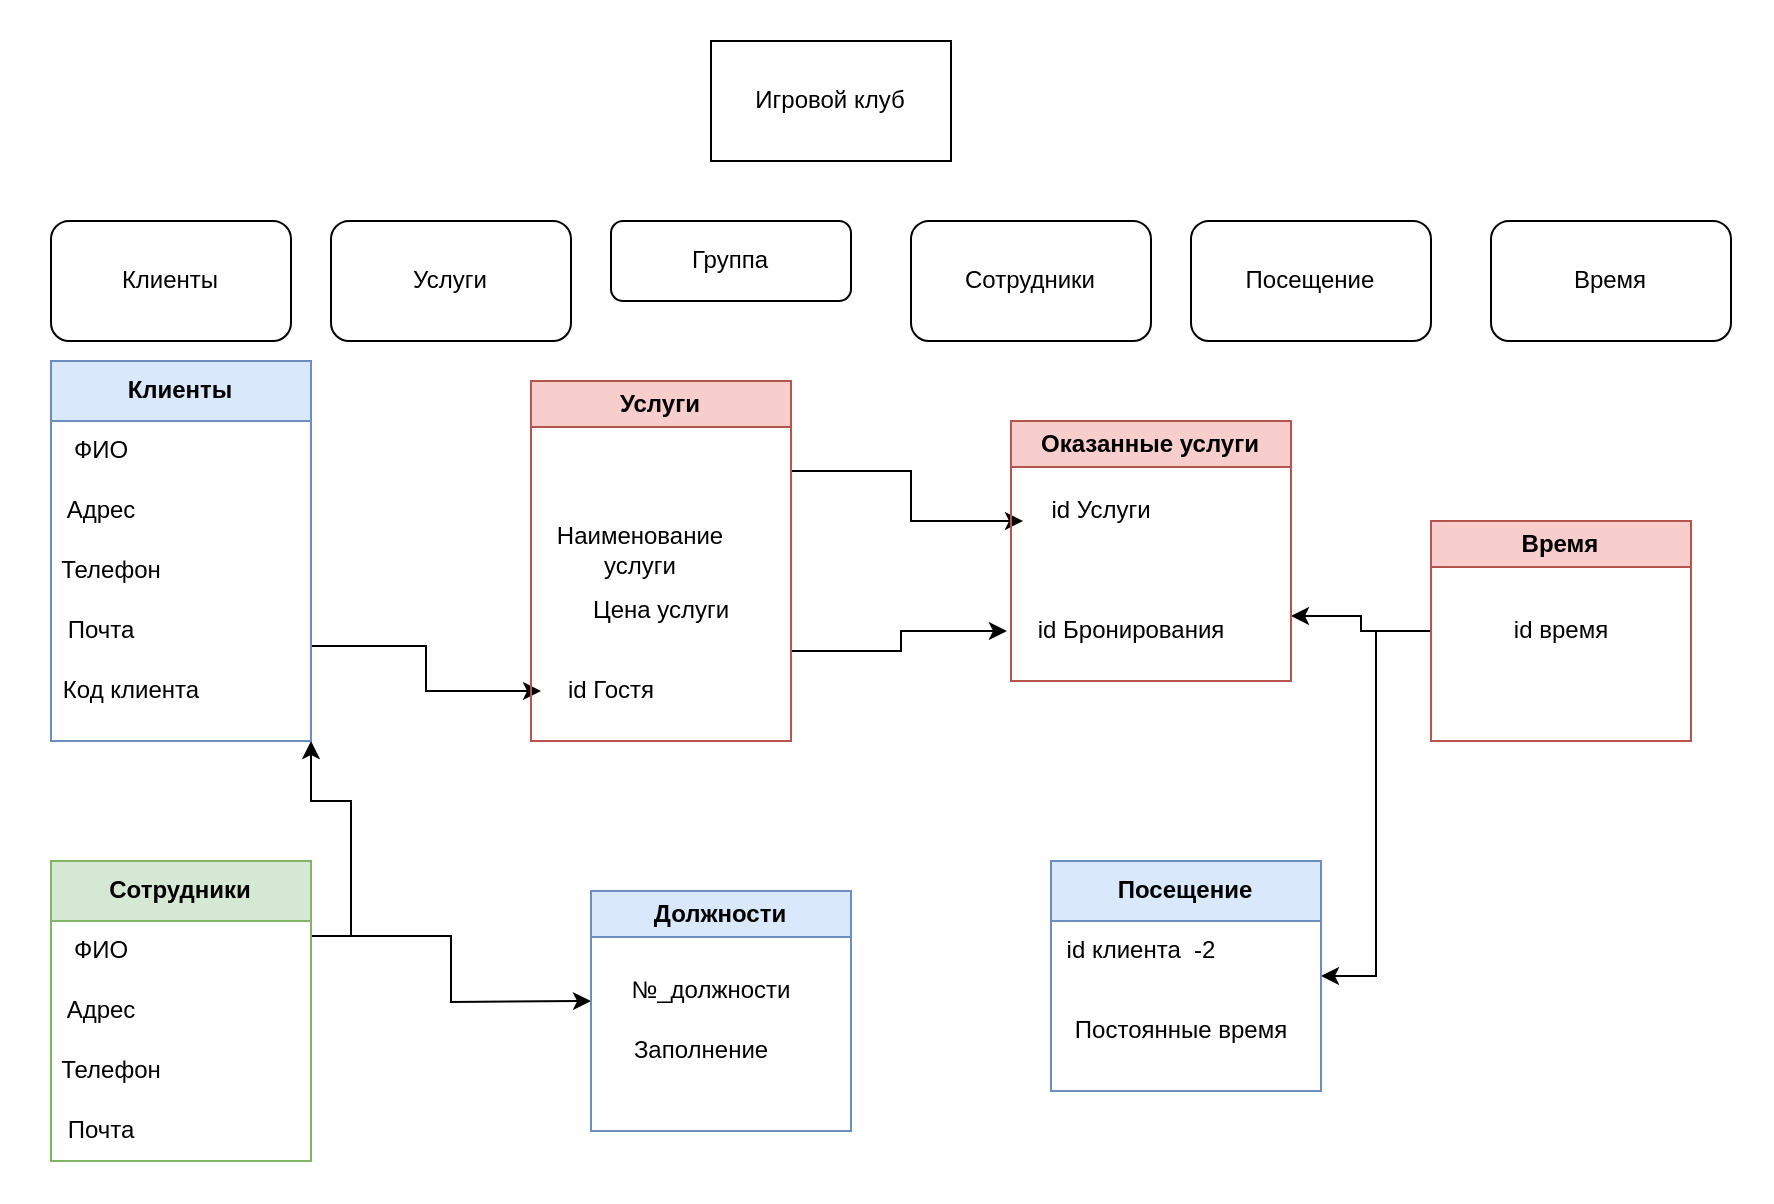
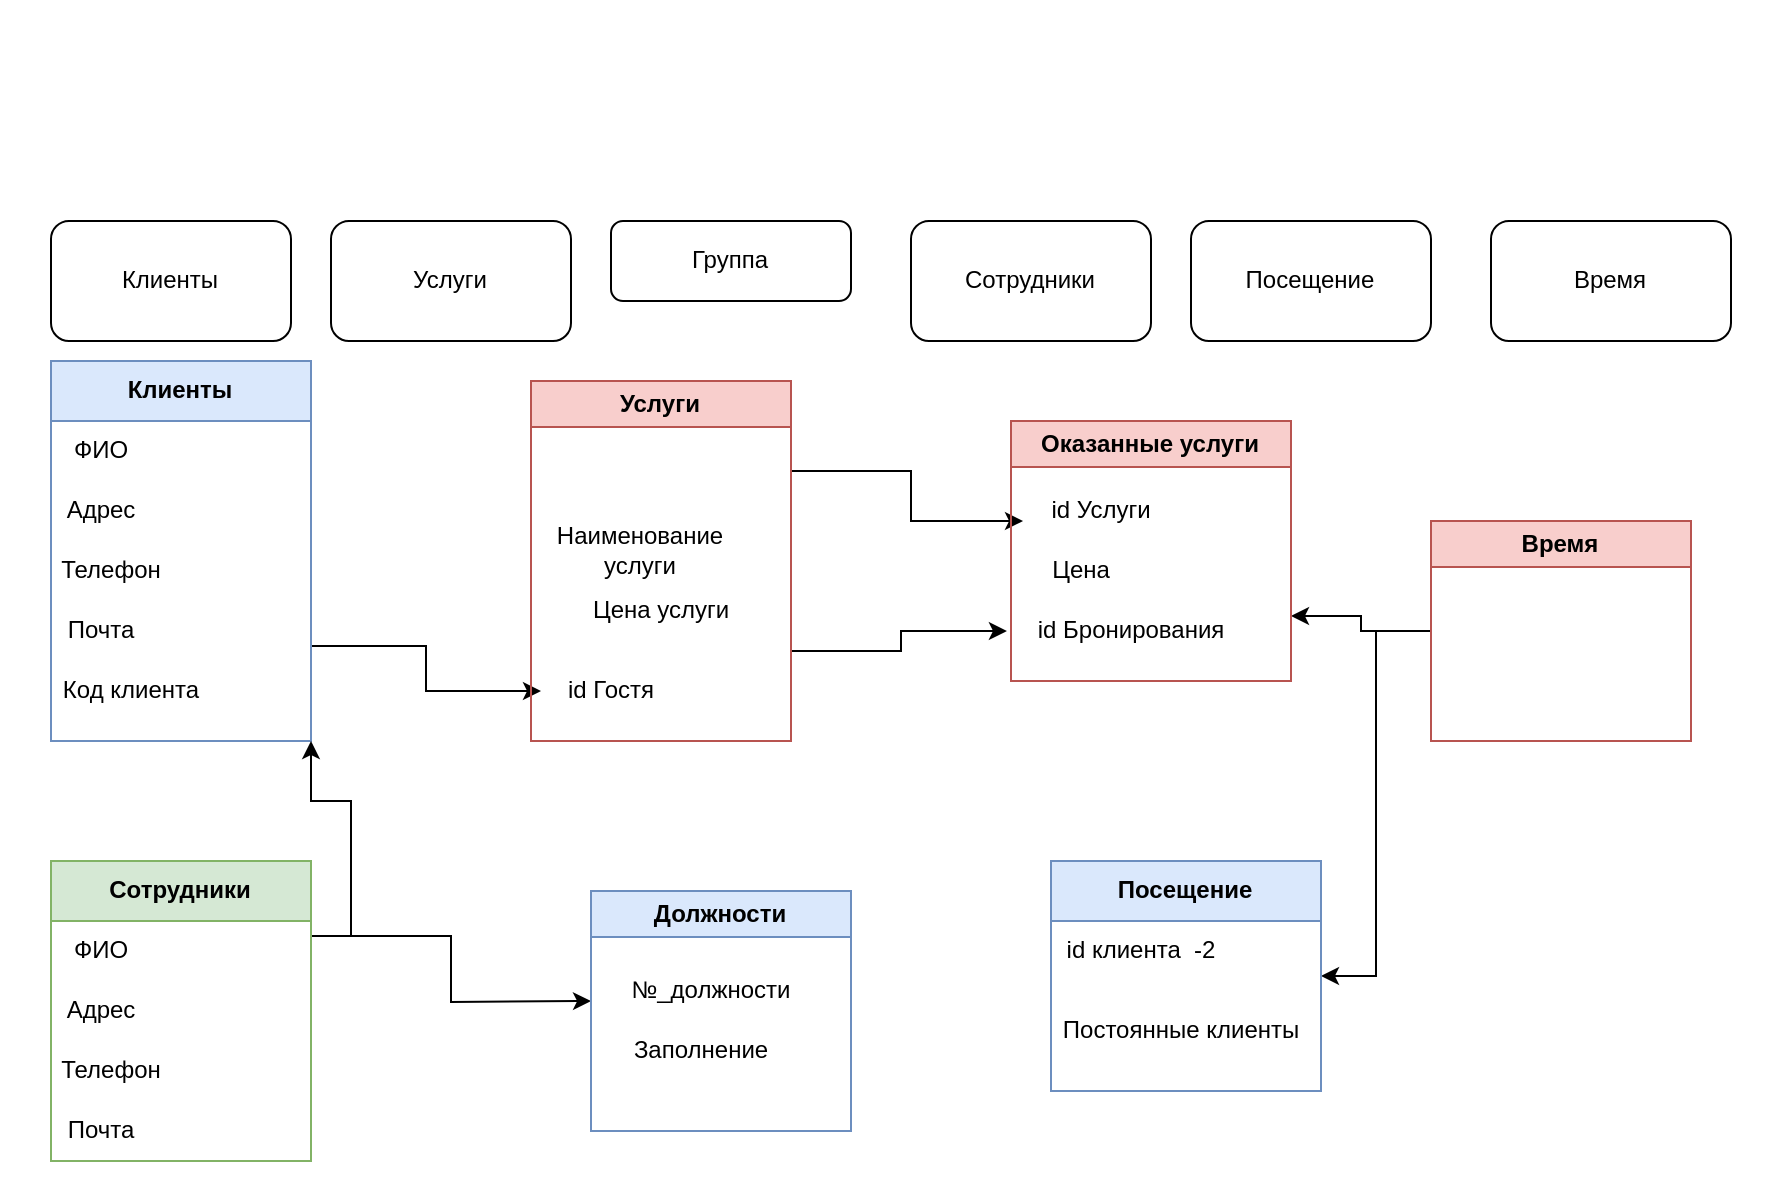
node "Игровой клуб": removed
node "Цена": added
node "id время": removed
node "Постоянные время": label "Постоянные время" -> "Постоянные клиенты"
